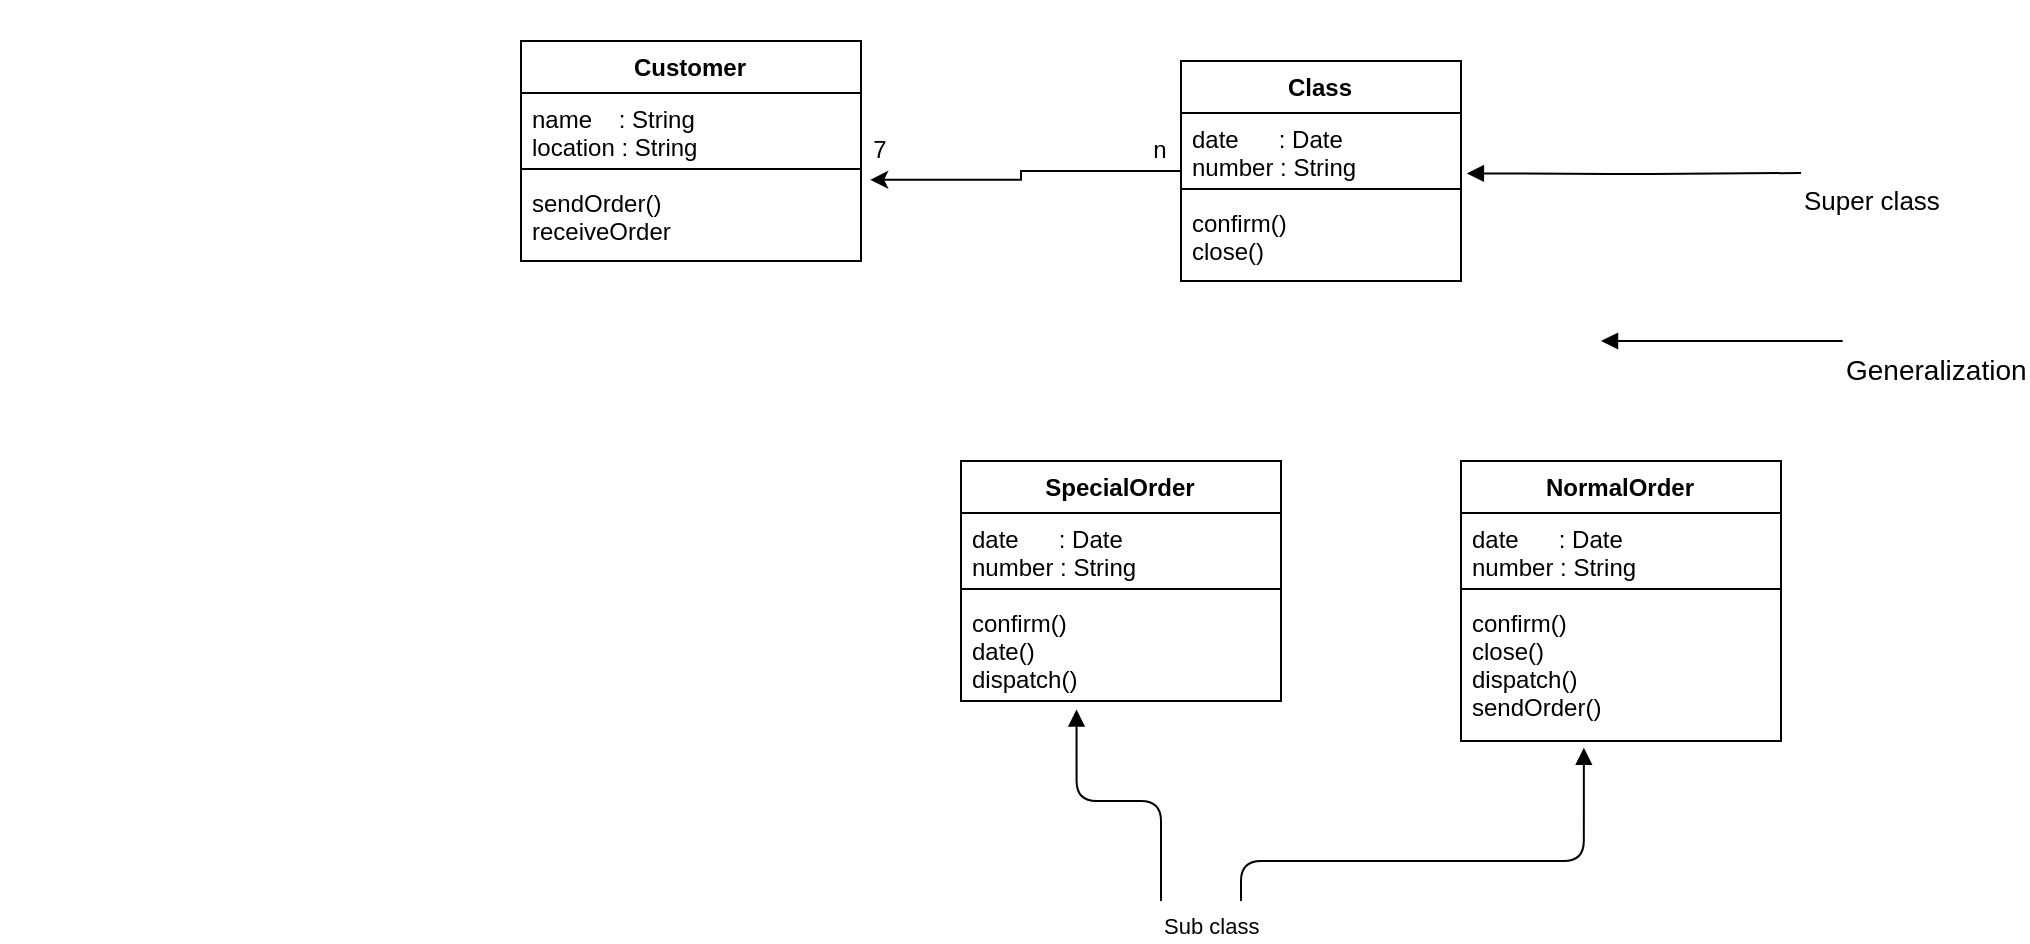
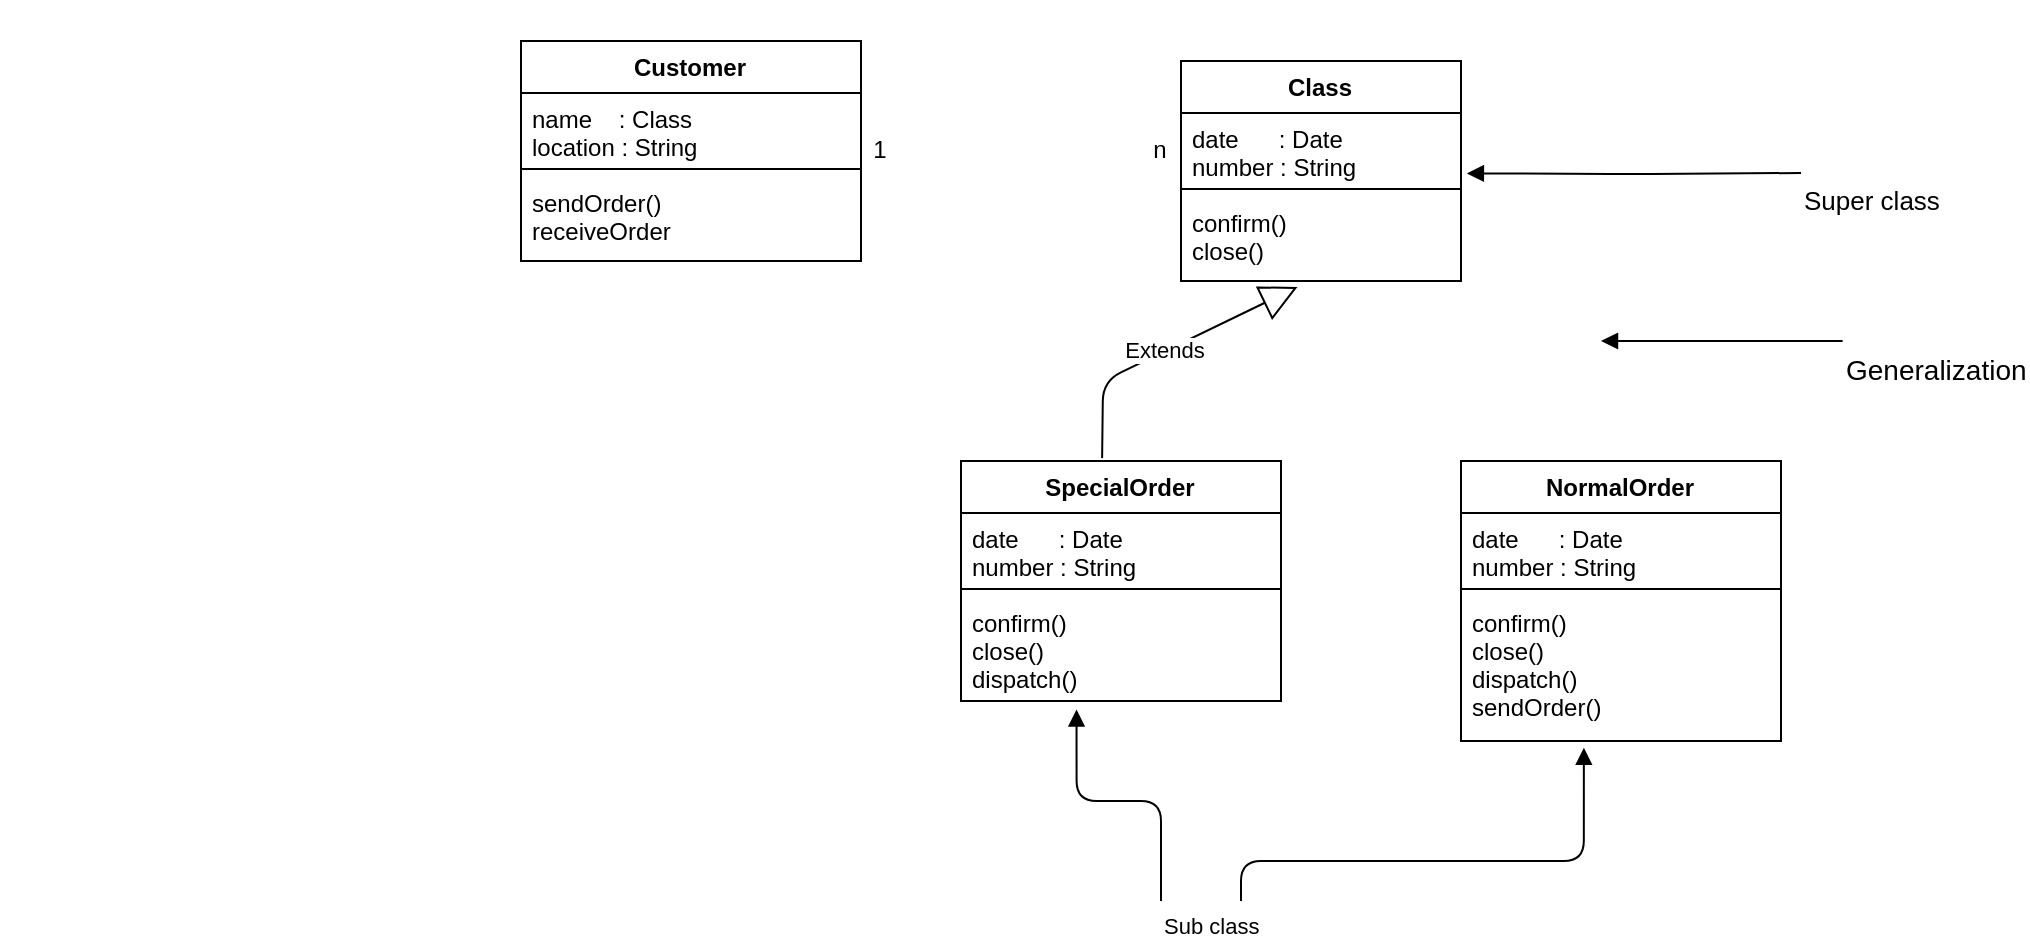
node "name : String location : String": label "name : String location : String" -> "name : Class location : String"
node "7": label "7" -> "1"
edge "Class" -> "sendOrder() receiveOrder": removed
edge "SpecialOrder" -> "confirm() close()": added, label "Extends"
node "confirm() date() dispatch()": label "confirm() date() dispatch()" -> "confirm() close() dispatch()"
